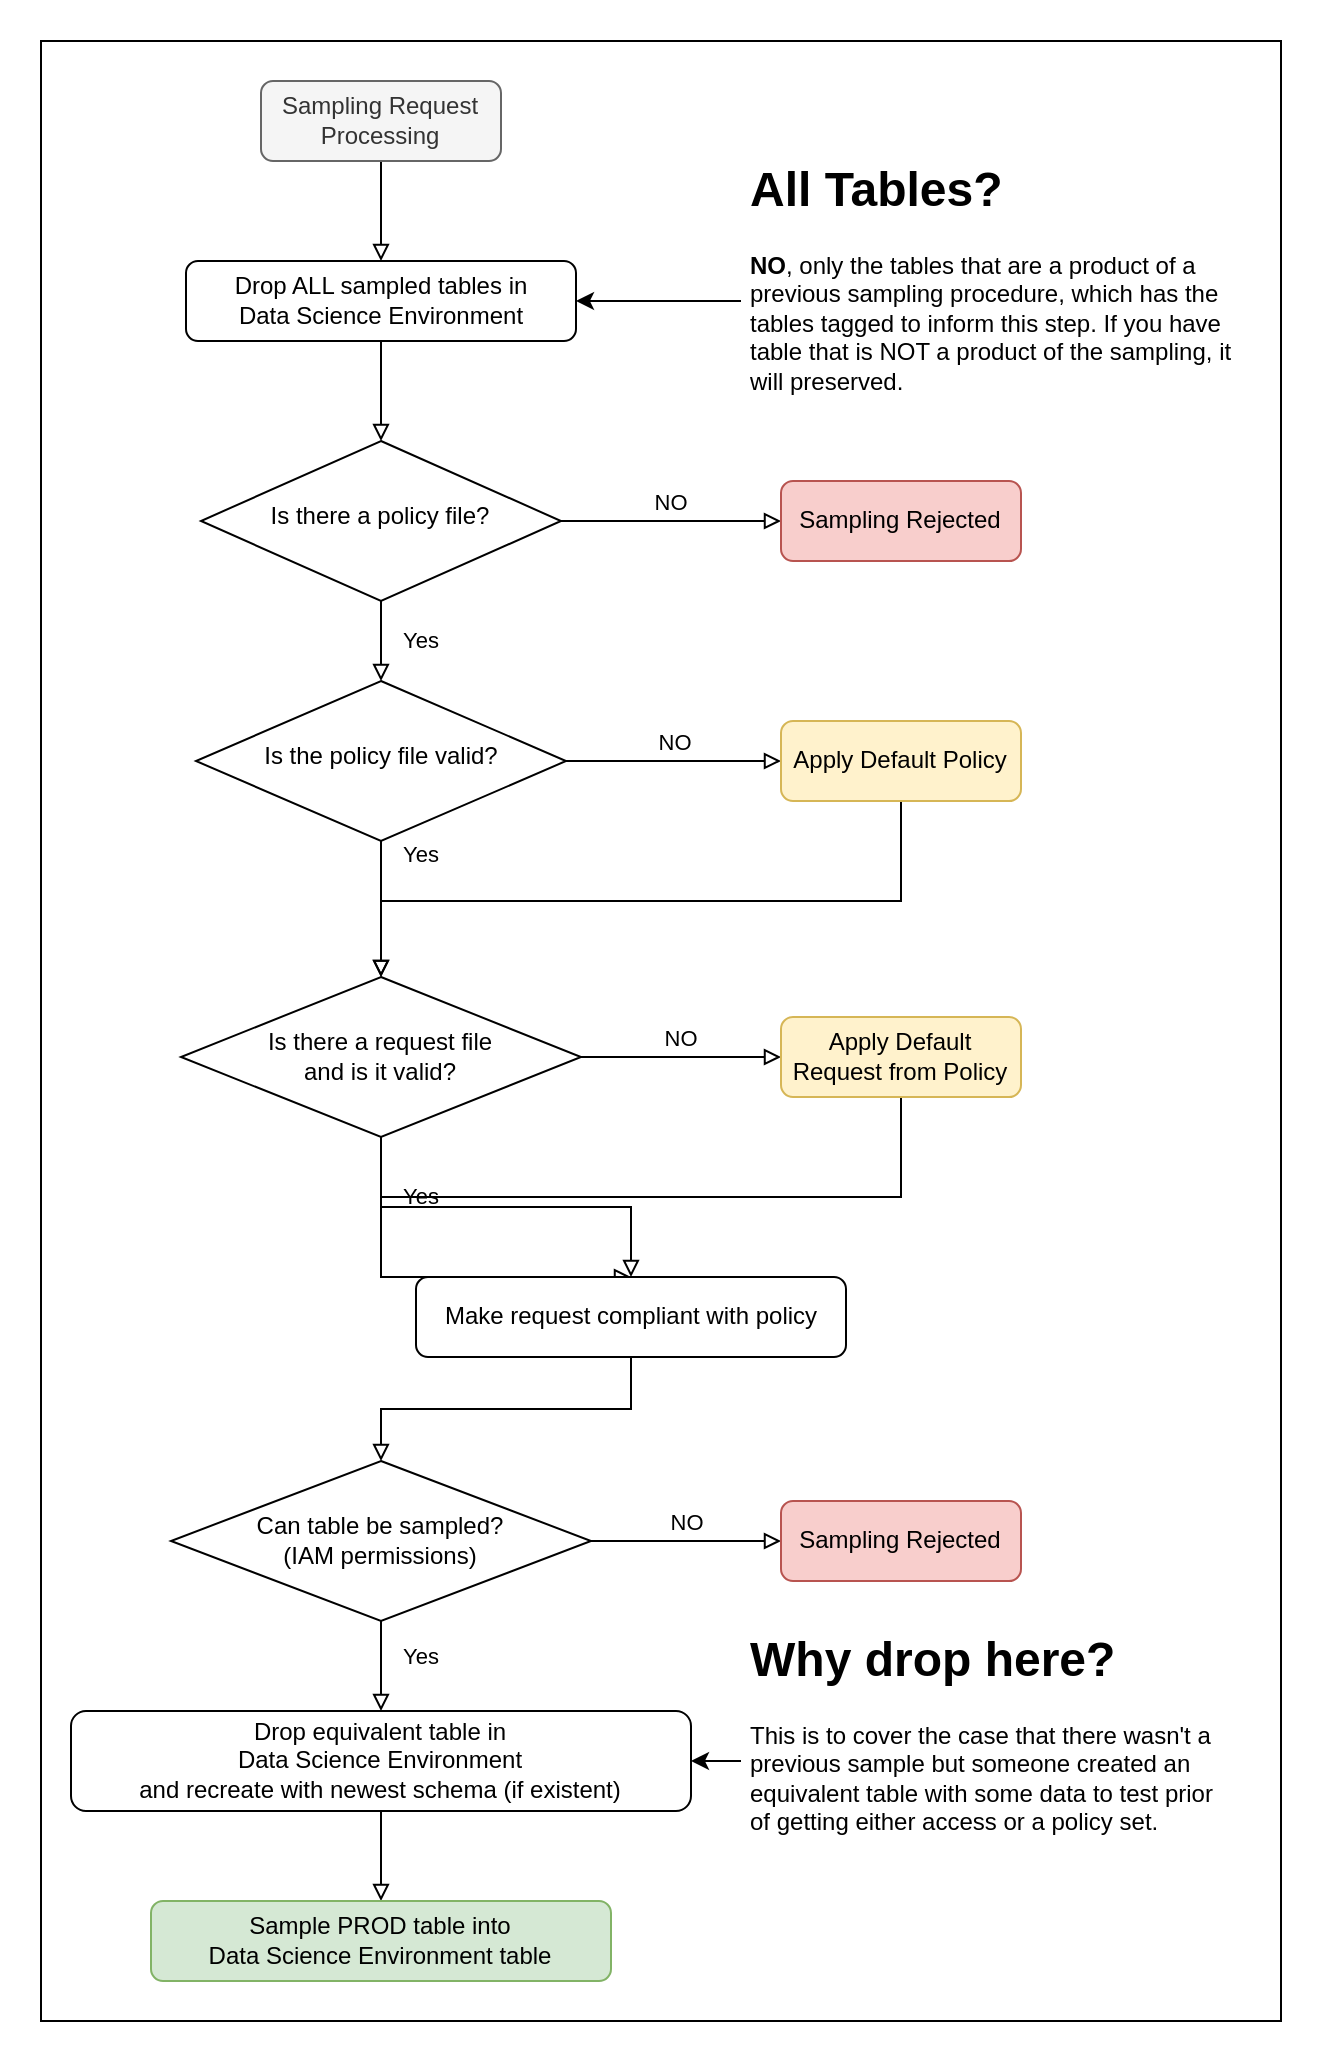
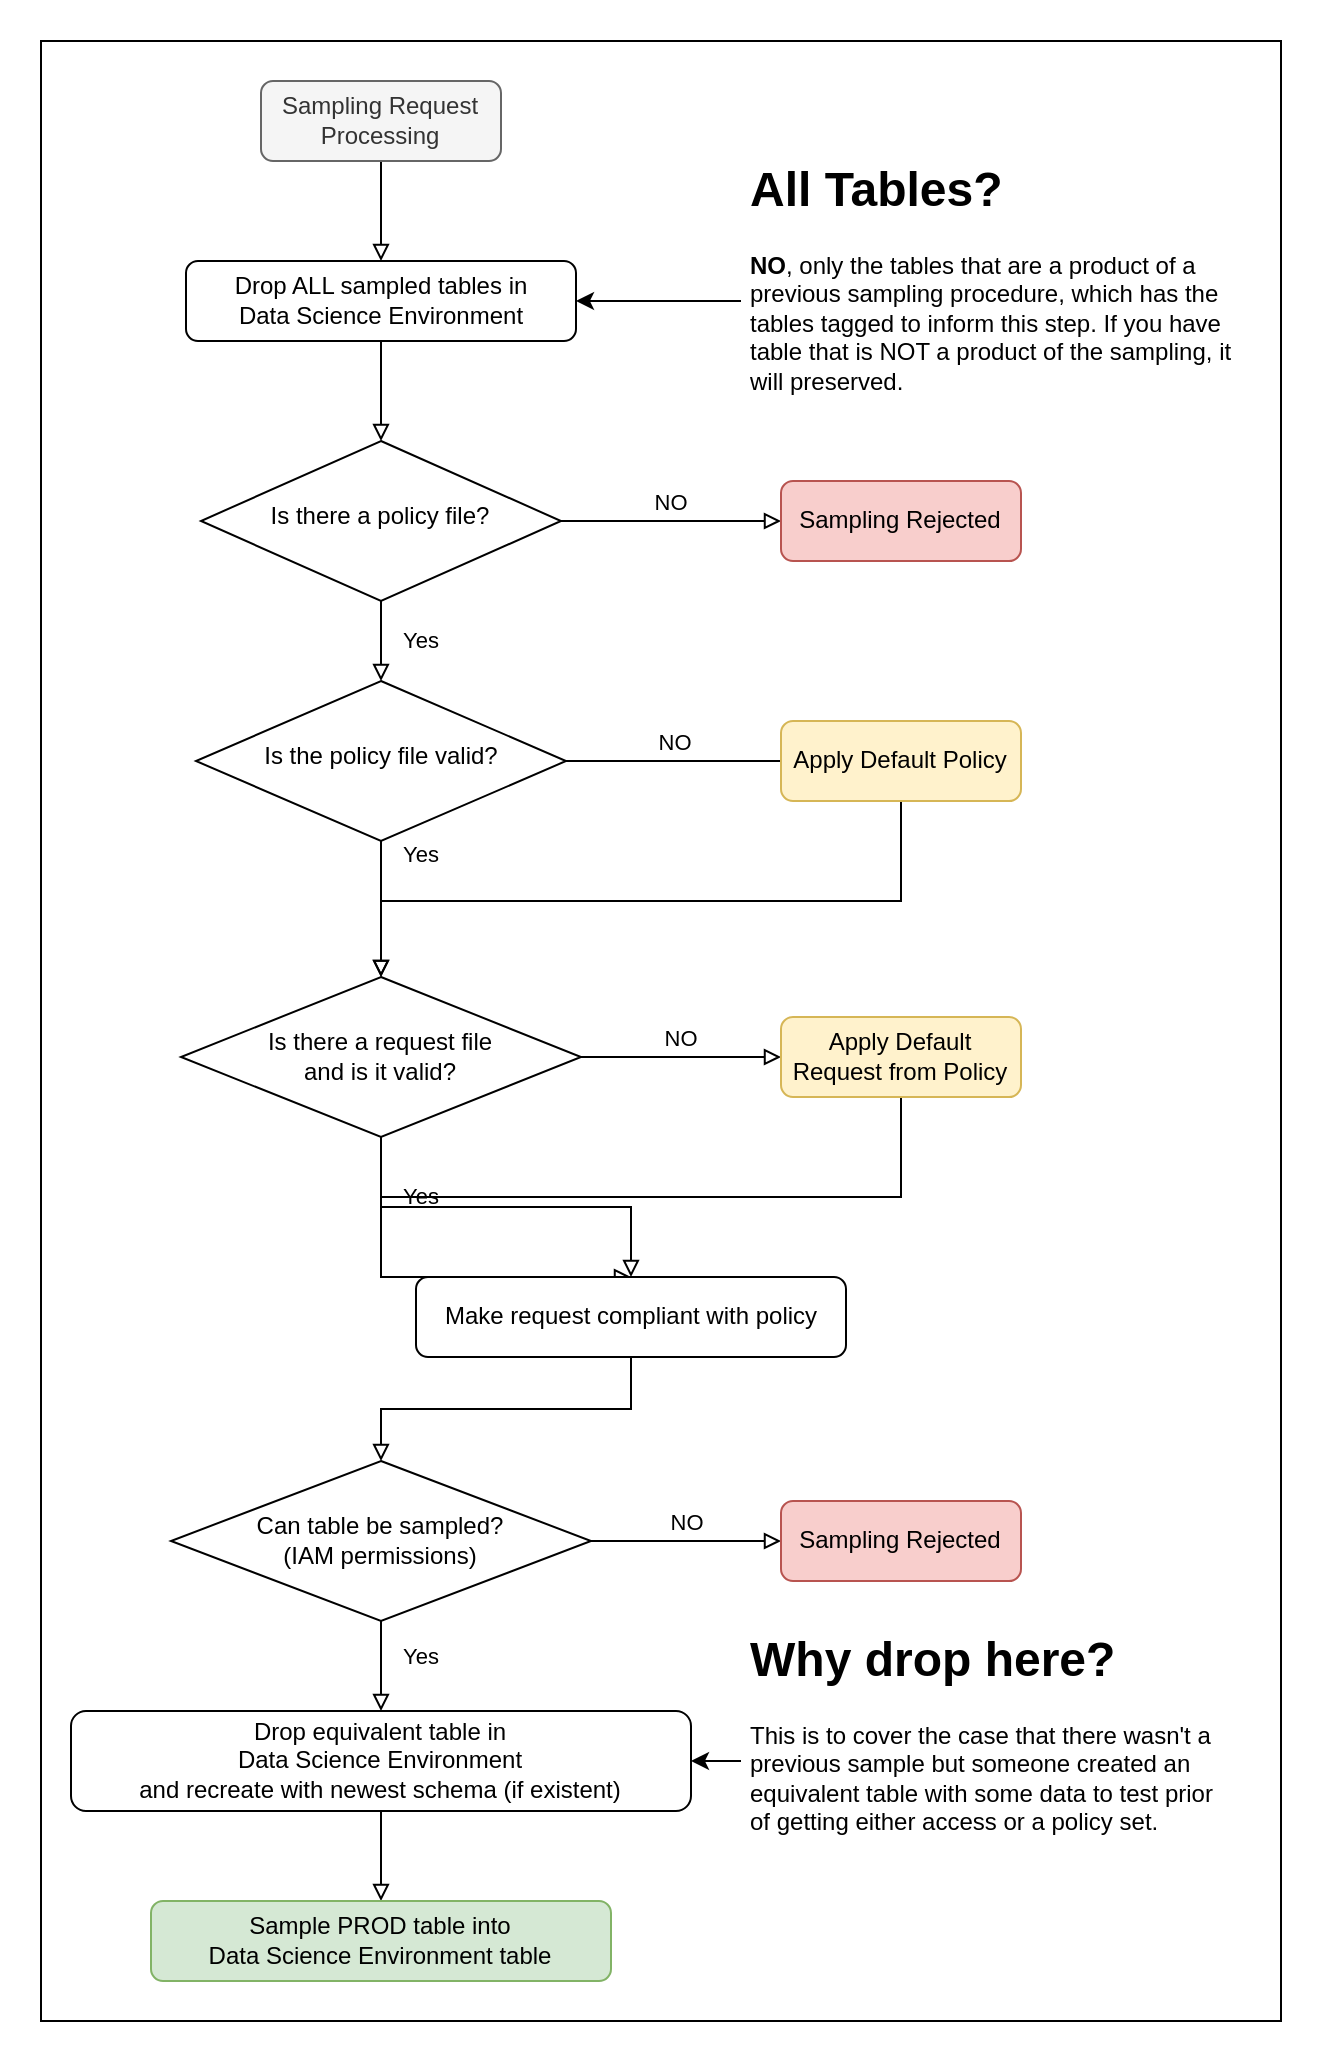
edge "Is the policy file valid?" -> "Apply Default Policy": arrowhead block -> none
